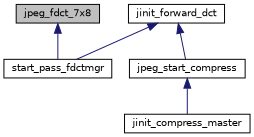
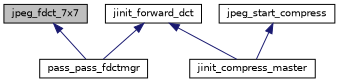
node "jpeg_fdct_7x8": label "jpeg_fdct_7x8" -> "jpeg_fdct_7x7"
edge "jpeg_start_compress" -> "jinit_forward_dct": now "jinit_compress_master" -> "jinit_forward_dct"
node "start_pass_fdctmgr": label "start_pass_fdctmgr" -> "pass_pass_fdctmgr"
